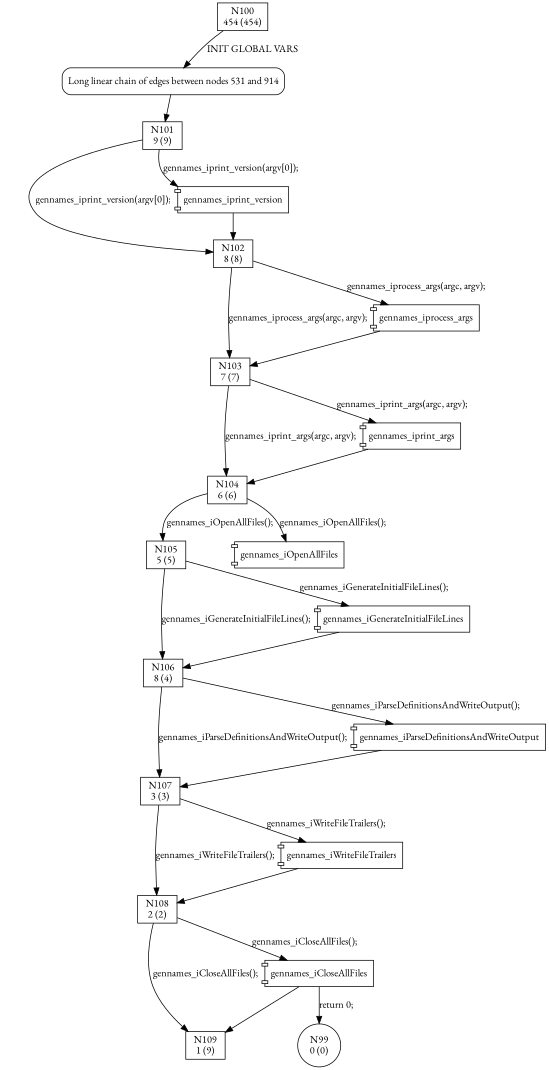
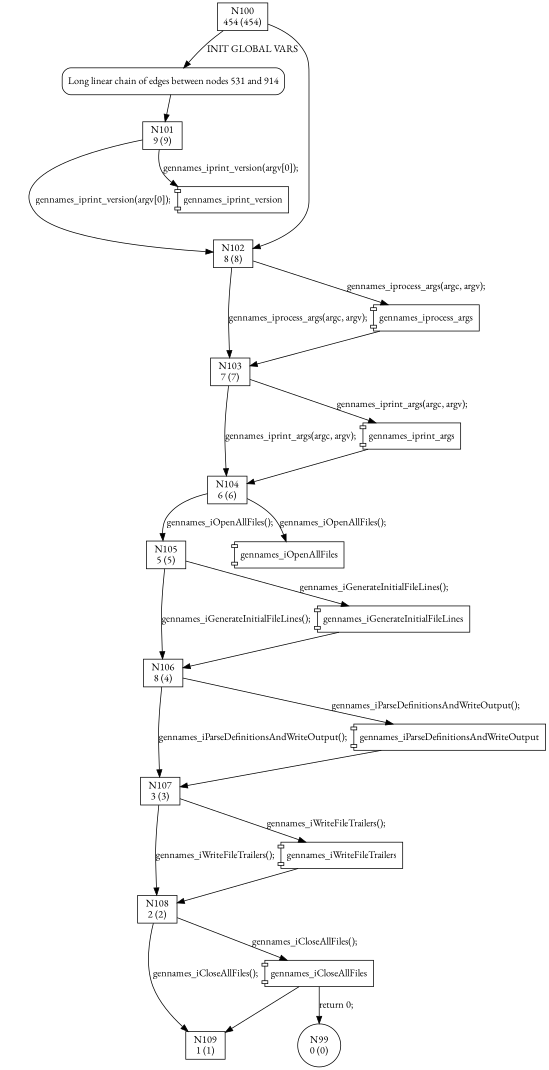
edge "gennames_iprint_version" -> "N102 8 (8)": now "N100 454 (454)" -> "N102 8 (8)"
node "N109 1 (9)": label "N109 1 (9)" -> "N109 1 (1)"
